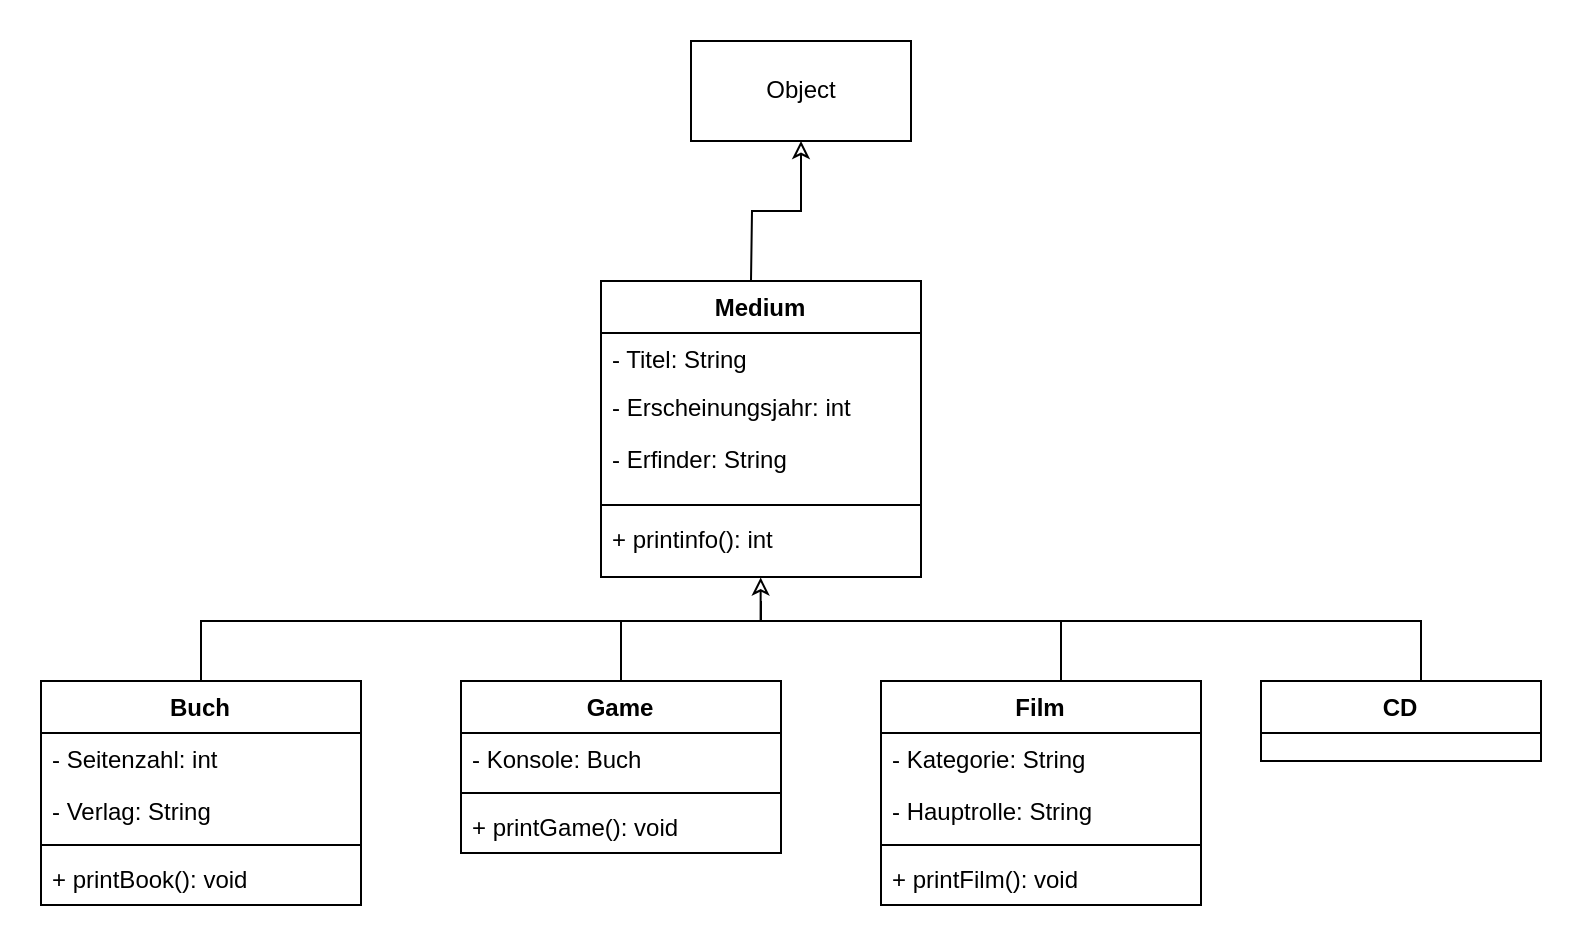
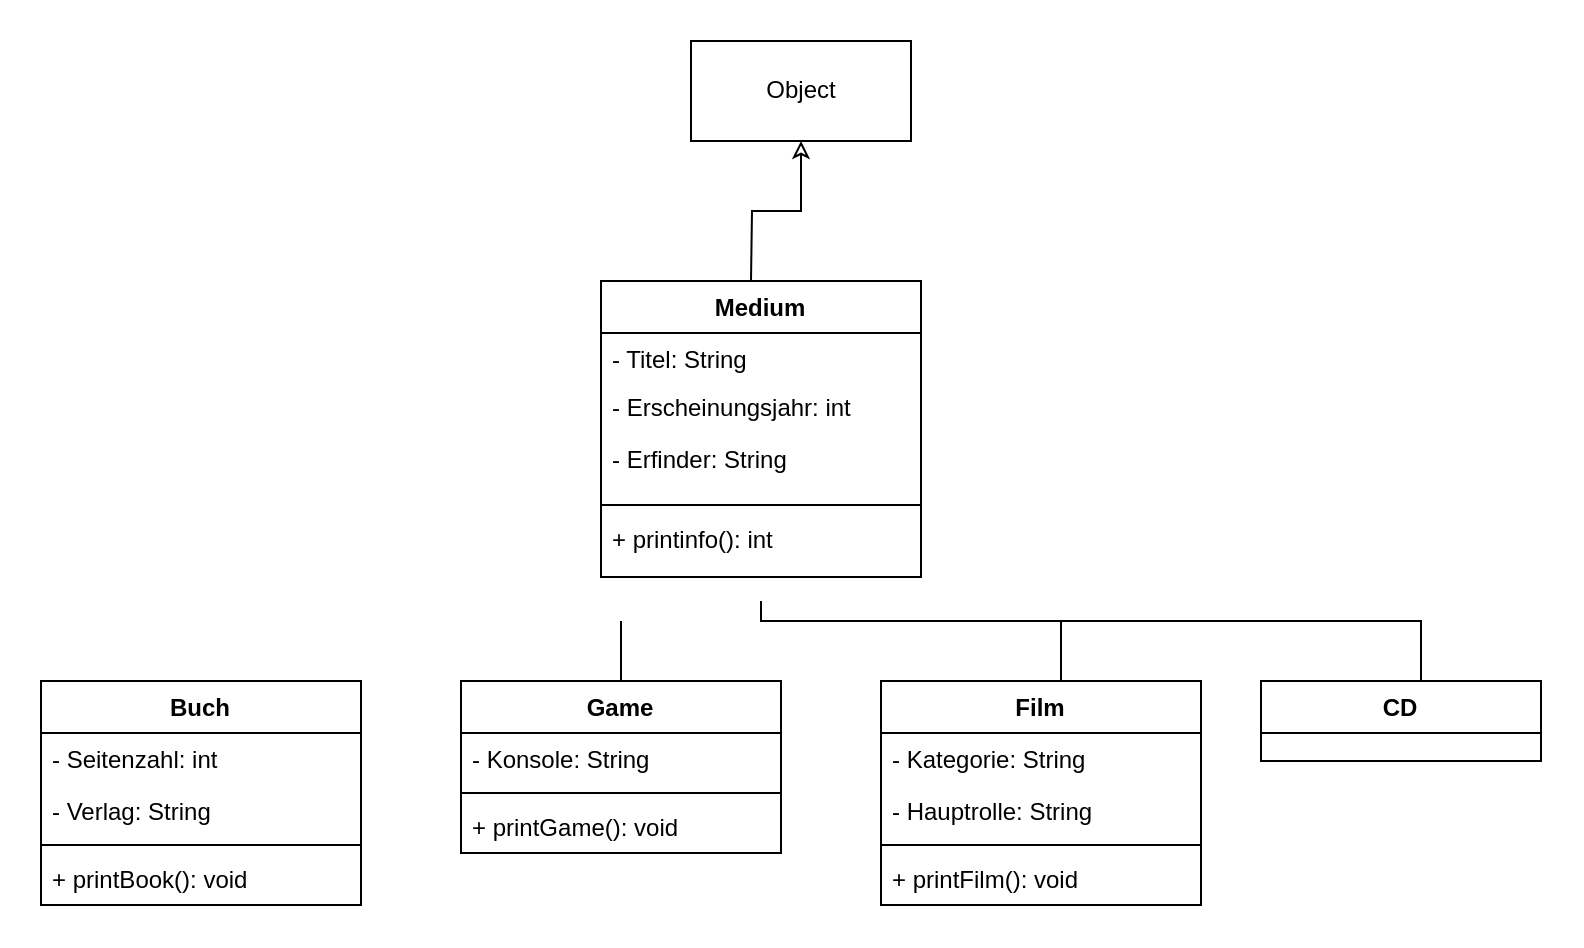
edge "Buch" -> "+ printinfo(): int": removed
node "- Konsole: Buch": label "- Konsole: Buch" -> "- Konsole: String"
